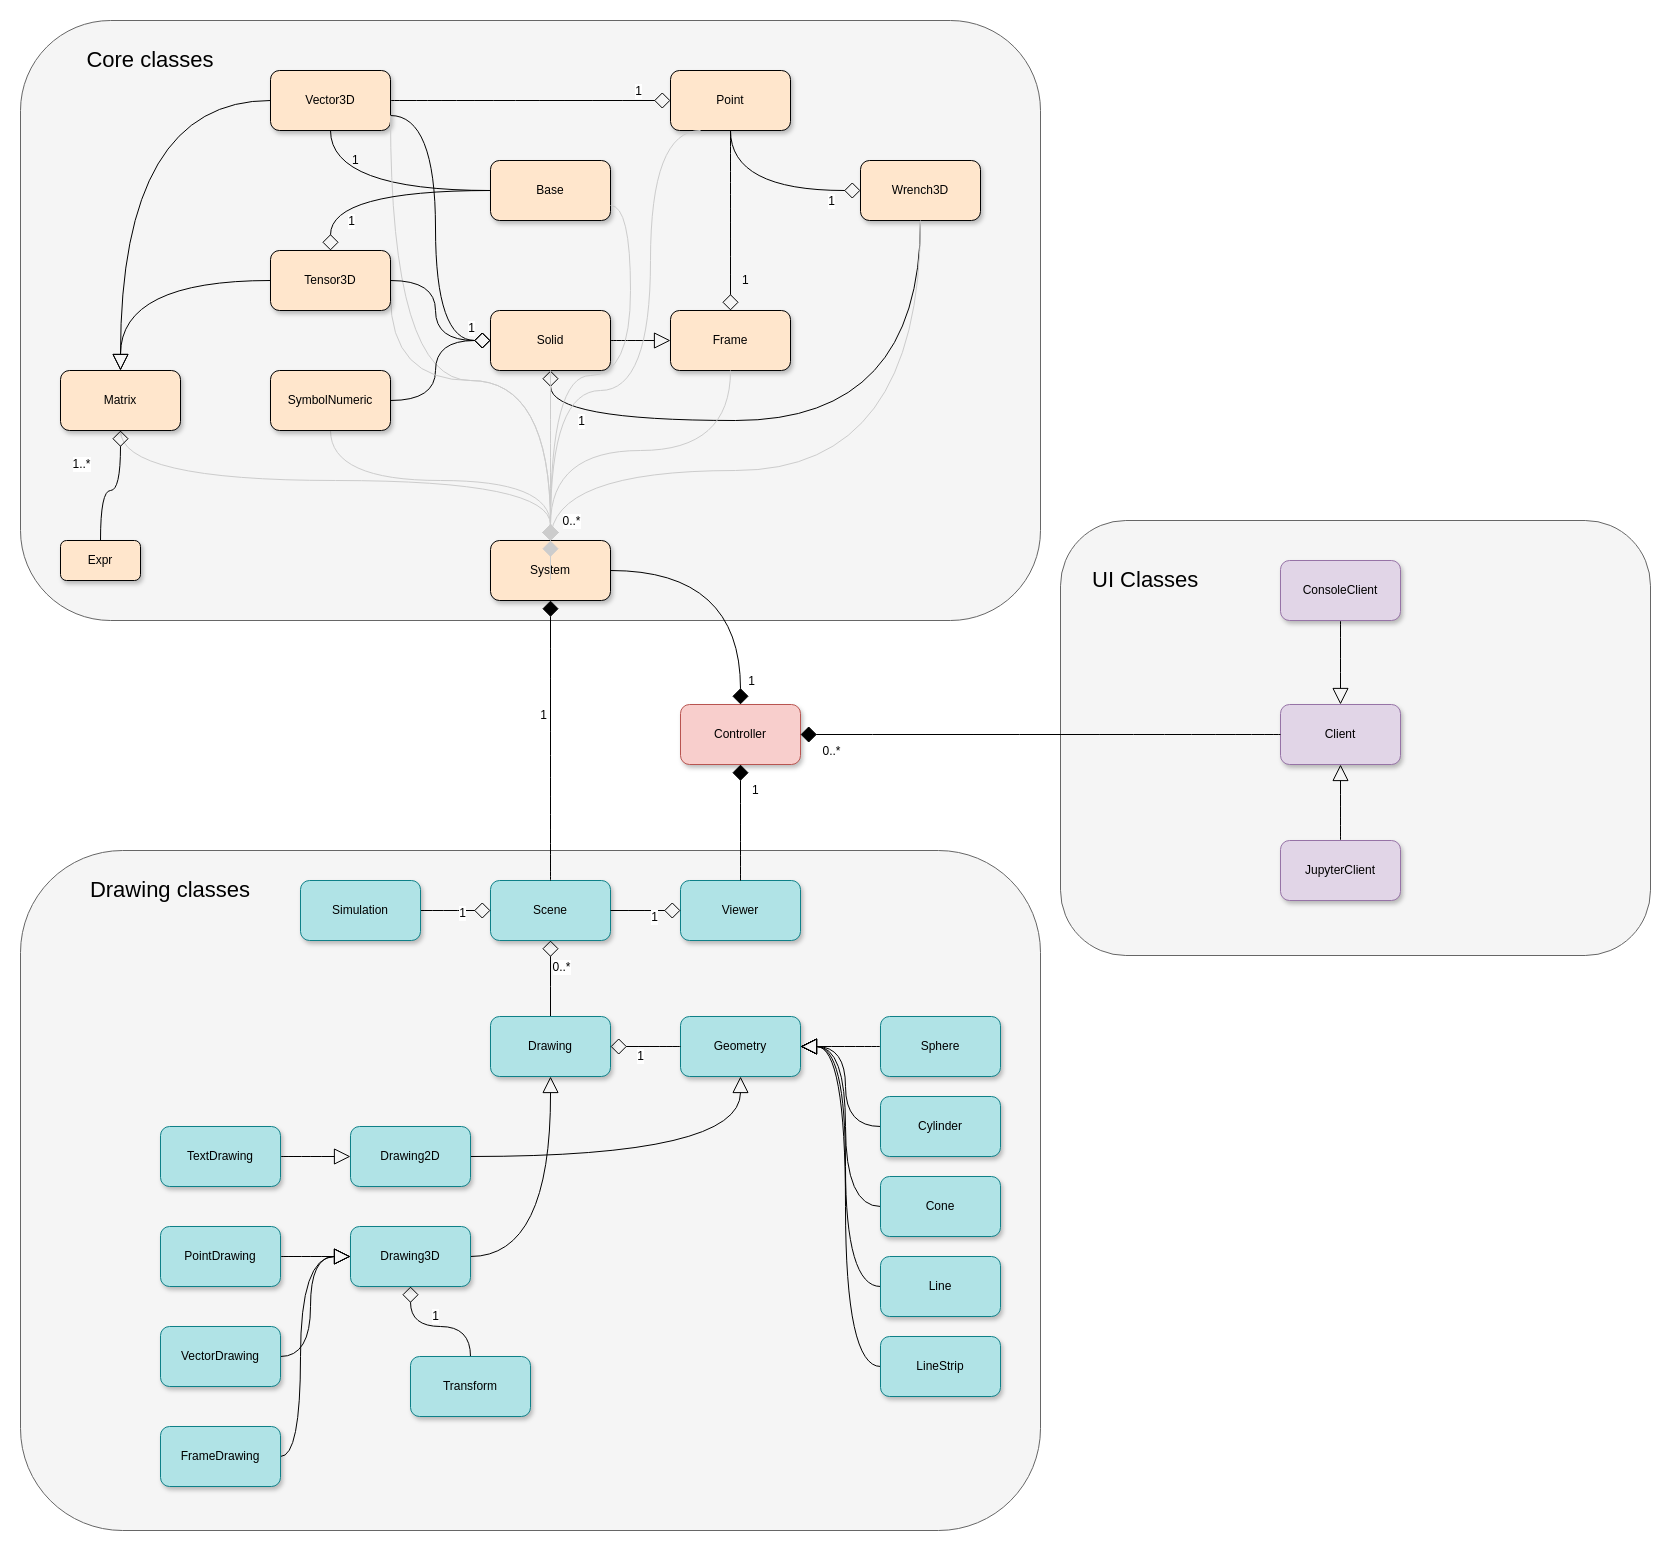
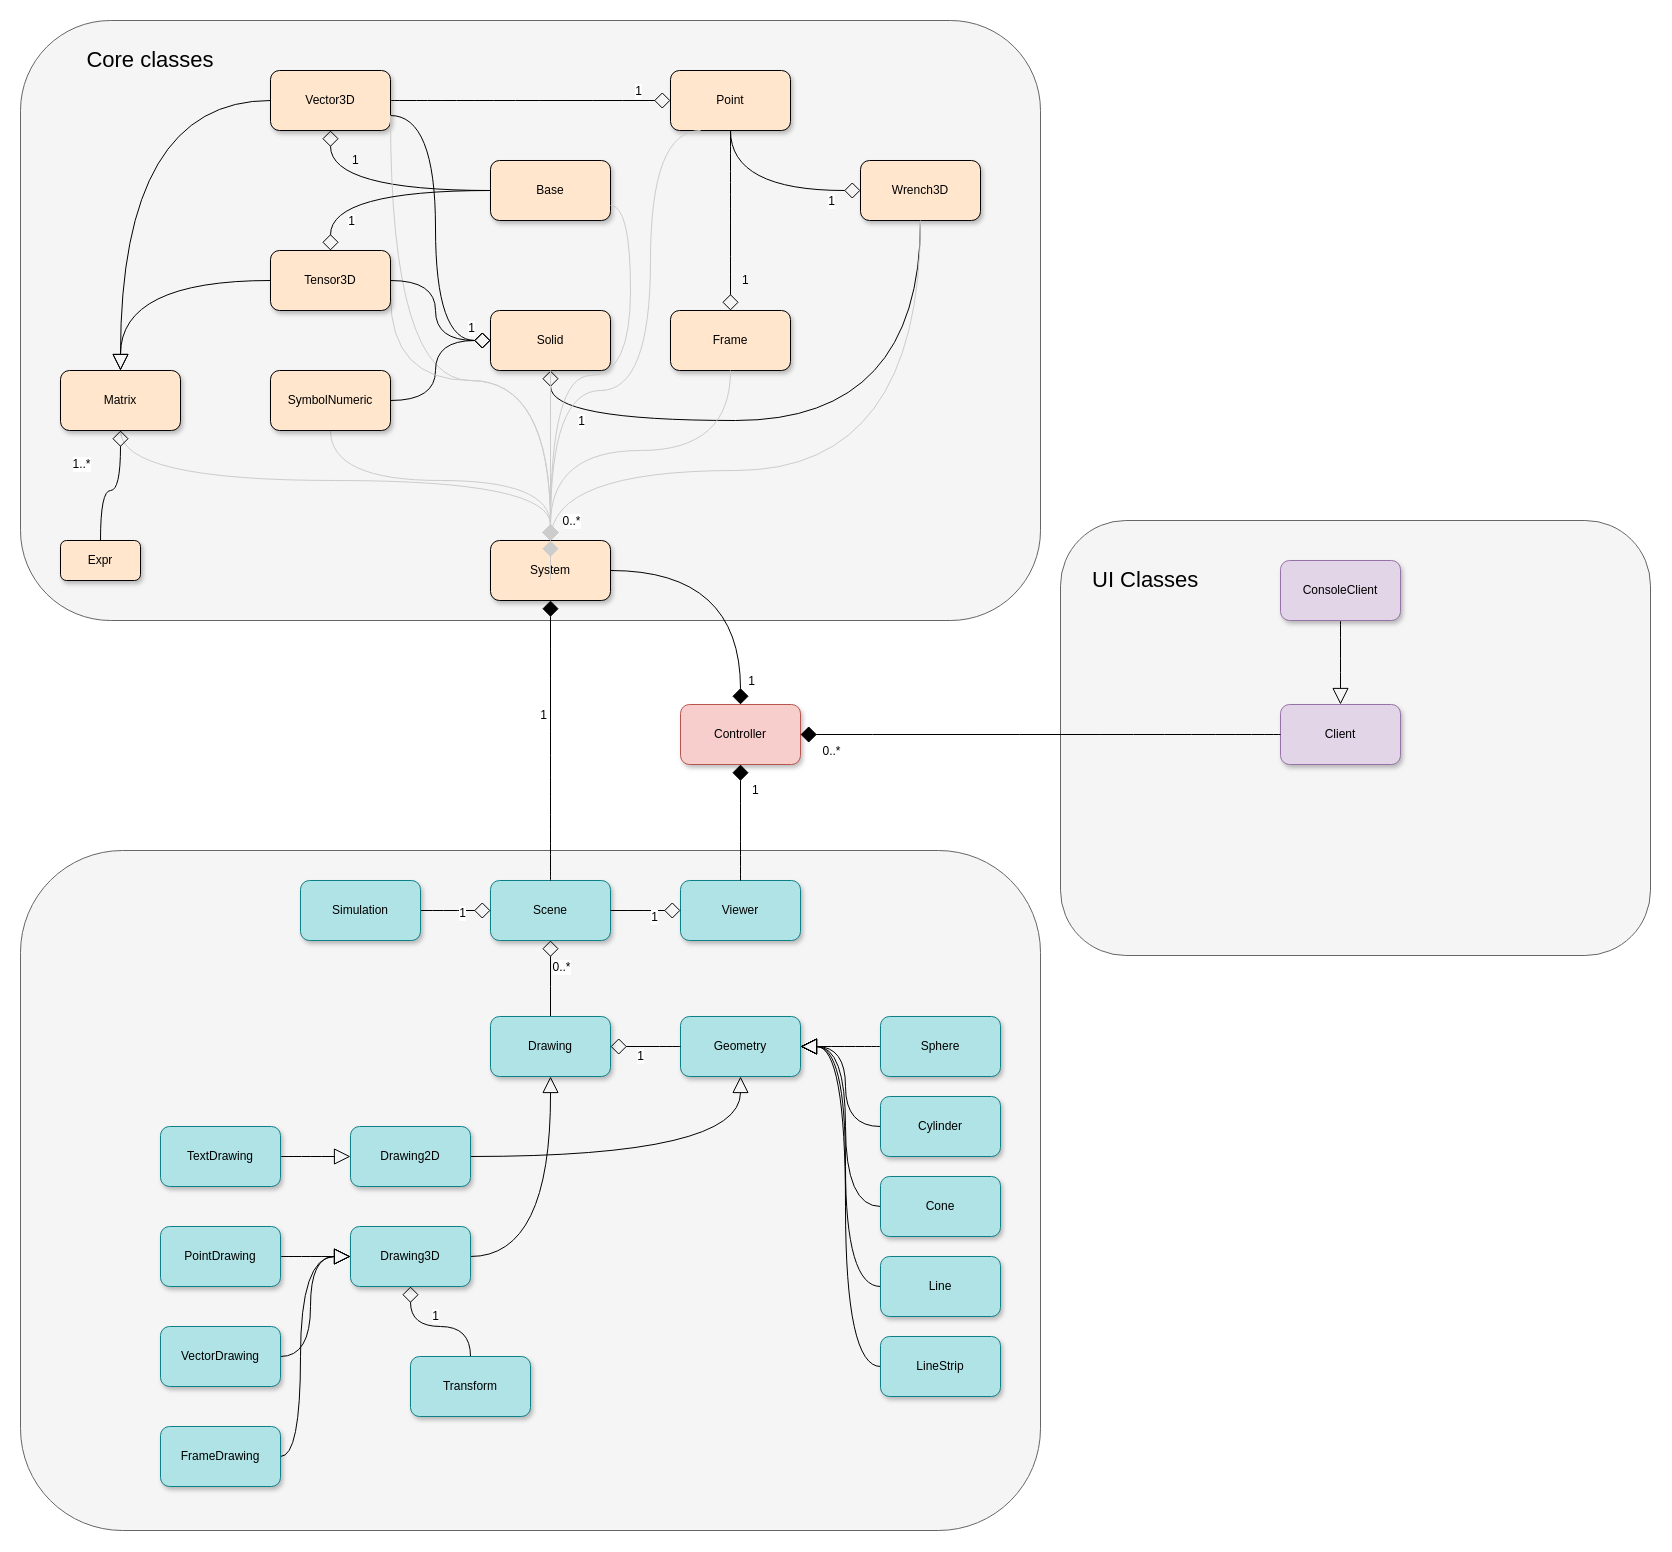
edge "Vector3D" -- "Base": arrowhead none -> diamond
edge "Solid" -> "Frame": removed
edge "JupyterClient" -> "Client": removed
node "JupyterClient": removed
node "Drawing classes": removed
